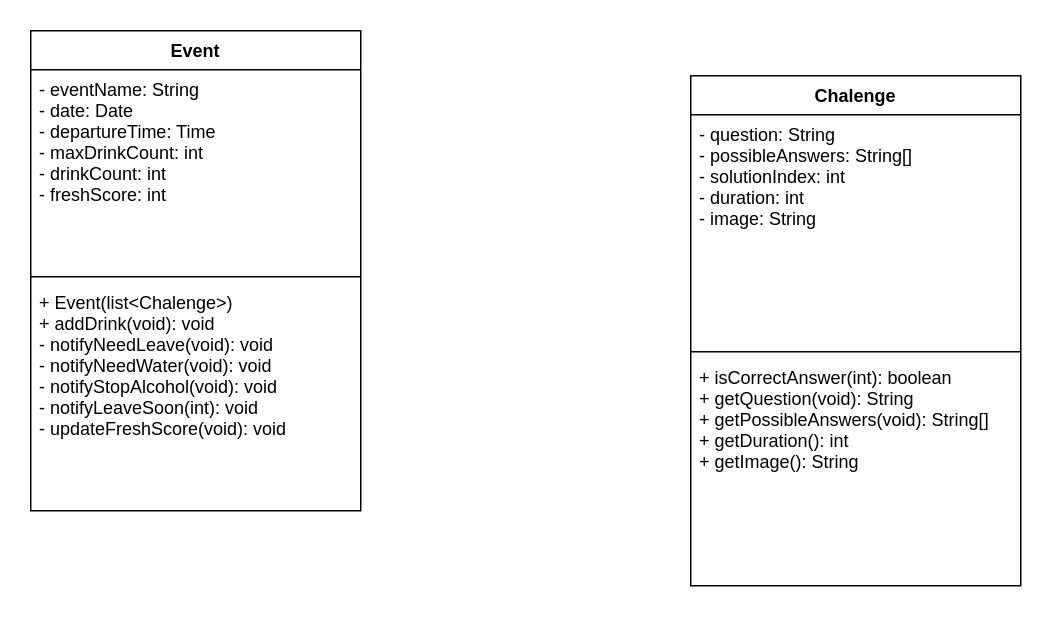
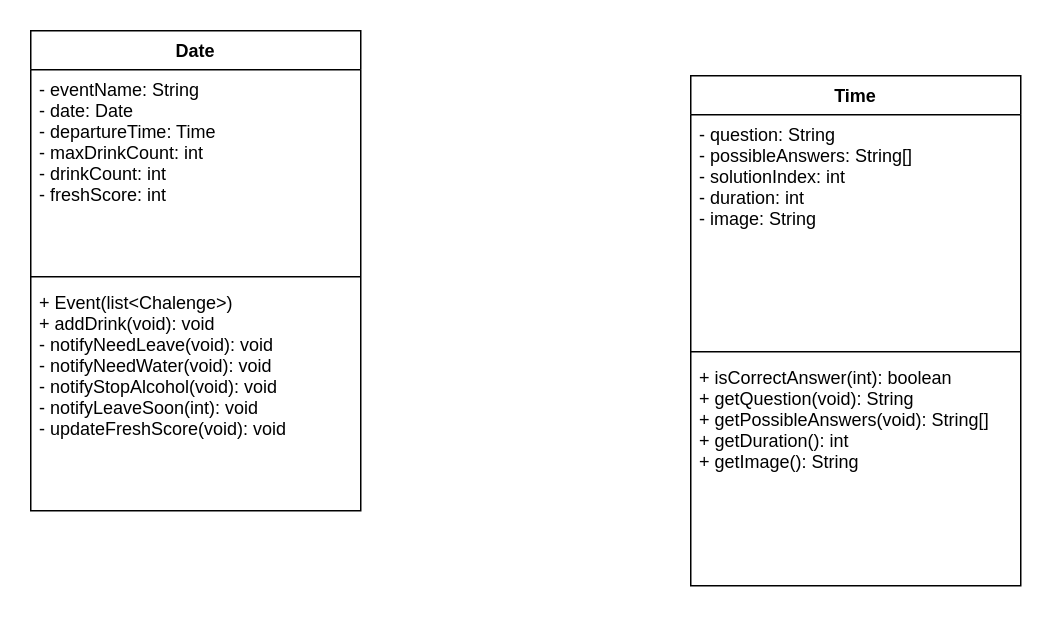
node "Event": label "Event" -> "Date"
node "Chalenge": label "Chalenge" -> "Time"
